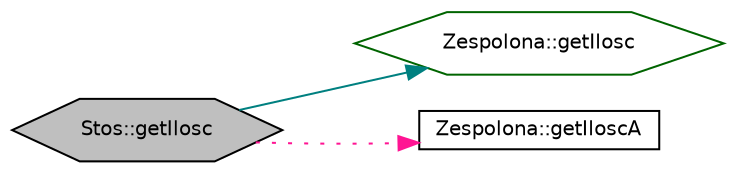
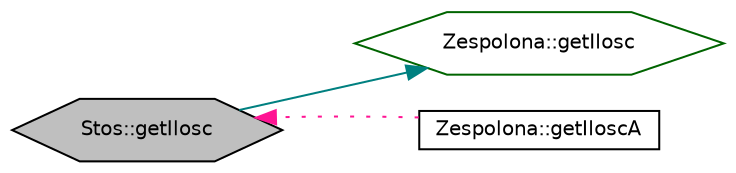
edge "Stos::getIlosc" -> "Zespolona::getIloscA": reversed
